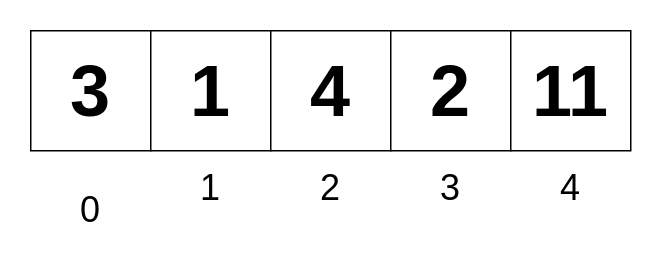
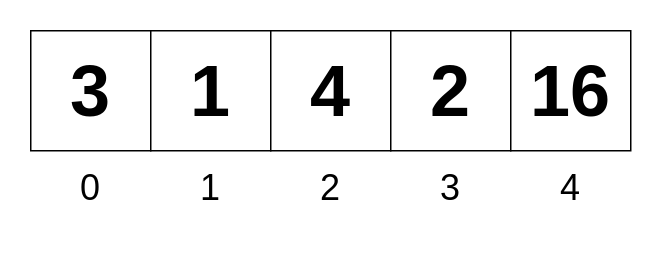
node "11": label "11" -> "16"
node "0": moved (91, 211) -> (91, 188)
